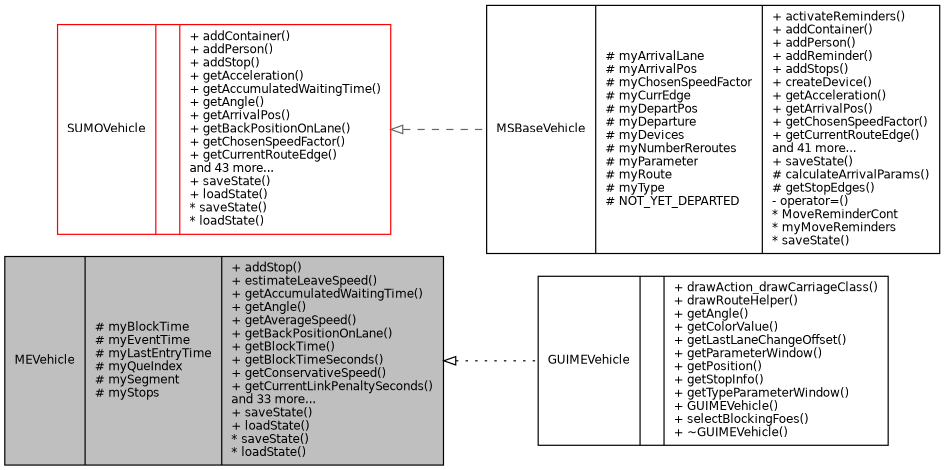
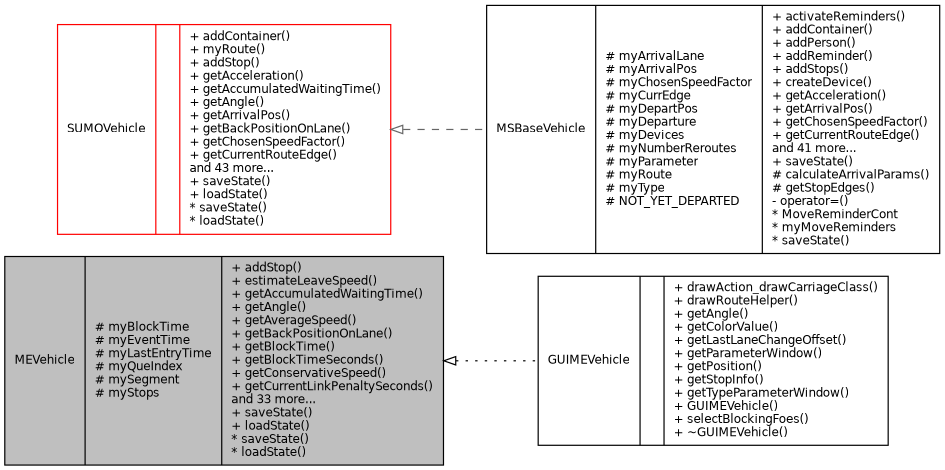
node "SUMOVehicle": text "+ addPerson()" -> "+ myRoute()"
